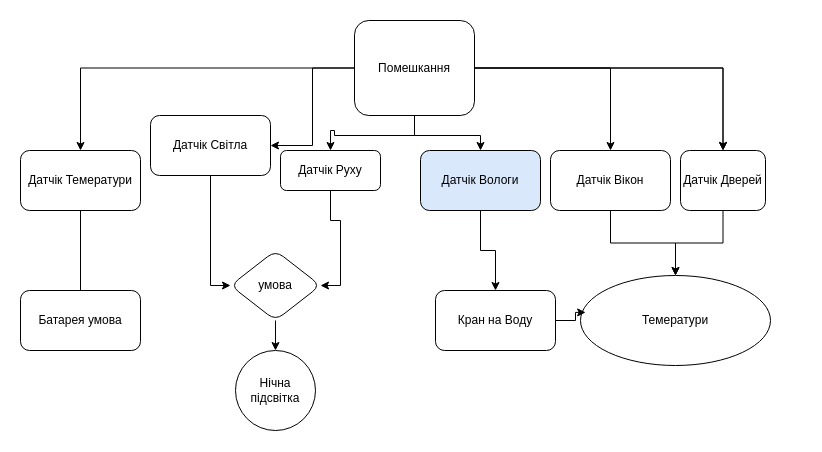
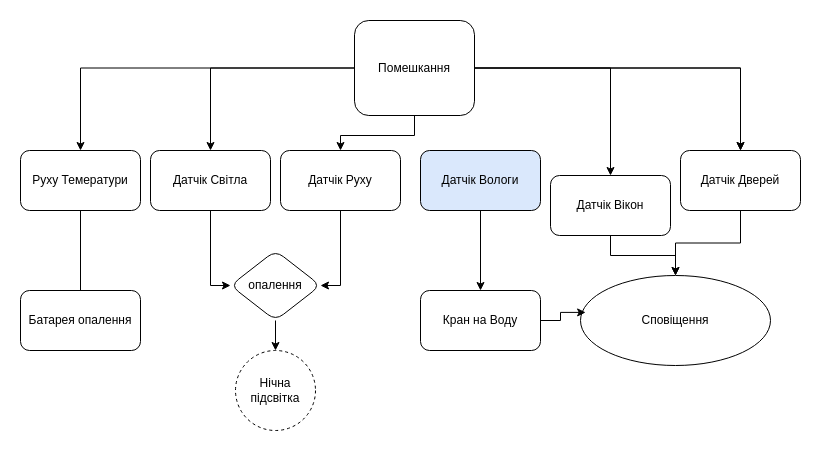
edge "Помешкання" -> "Датчік Вологи": removed
node "Датчік Світла": moved (211, 146) -> (211, 181)
node "Датчік Руху": size 100x40 -> 120x60
node "Датчік Темератури": label "Датчік Темератури" -> "Руху Темератури"
node "Датчік Вікон": moved (611, 181) -> (611, 206)
node "Датчік Дверей": size 85x60 -> 120x60
node "умова": label "умова" -> "опалення"
node "Батарея умова": label "Батарея умова" -> "Батарея опалення"
node "Кран на Воду": moved (496, 321) -> (481, 321)
node "Темератури": label "Темератури" -> "Сповіщення"
node "Нічна підсвітка": style solid -> dashed
